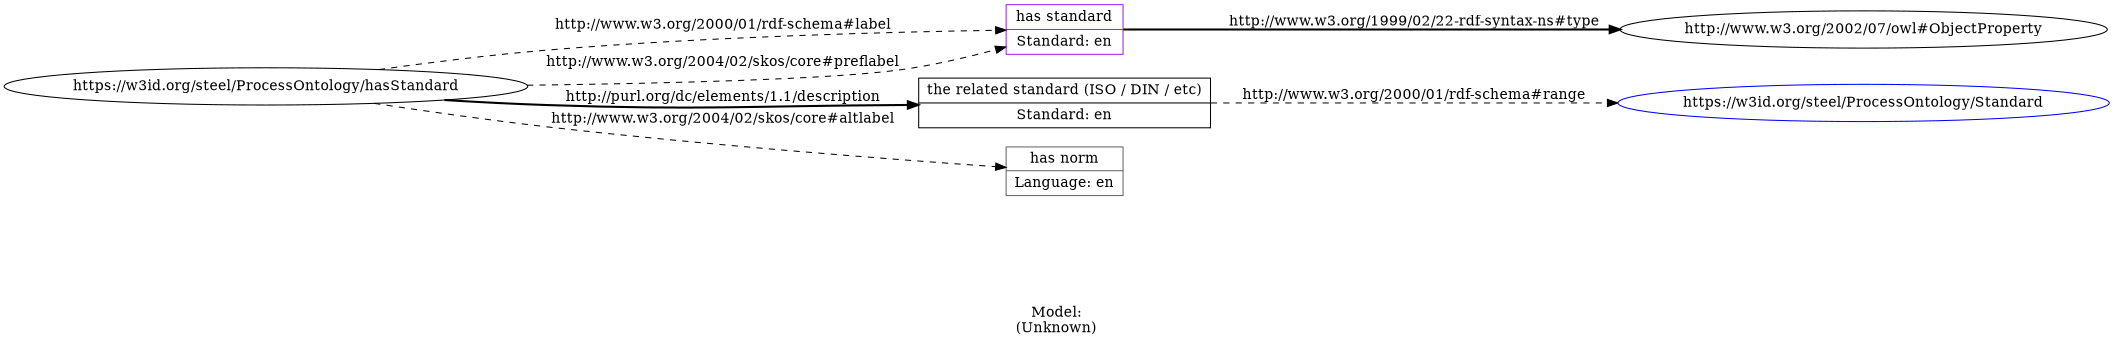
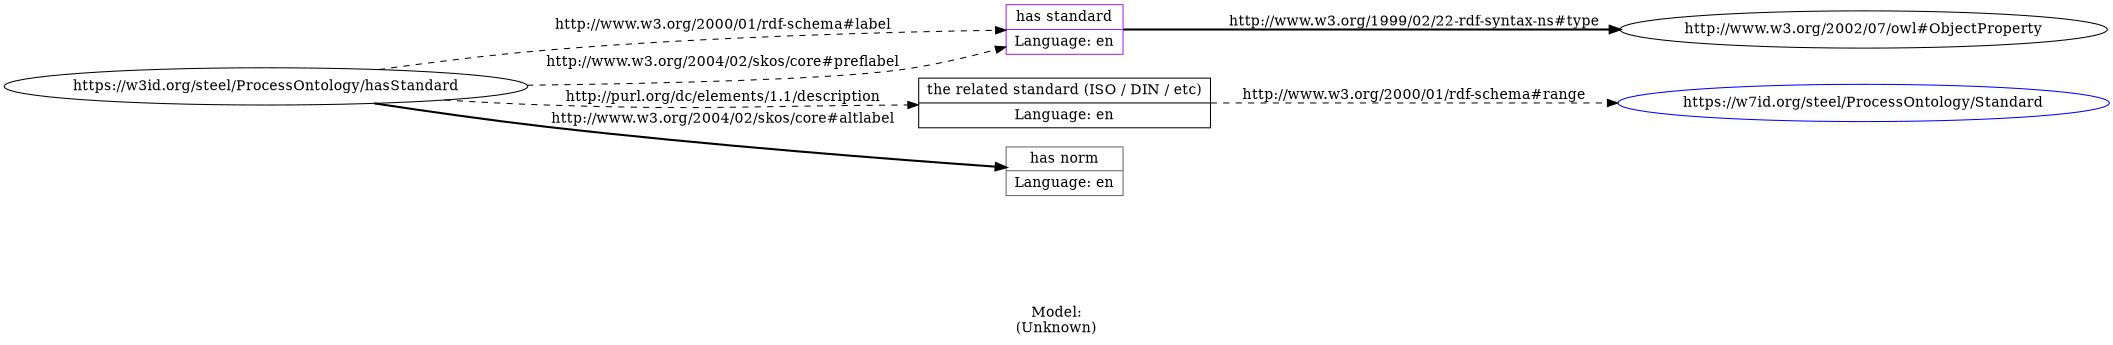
node "has standard": text "Standard: en" -> "Language: en"
node "https://w3id.org/steel/ProcessOntology/Standard": label "https://w3id.org/steel/ProcessOntology/Standard" -> "https://w7id.org/steel/ProcessOntology/Standard"
edge "https://w3id.org/steel/ProcessOntology/hasStandard" -> "the related standard (ISO / DIN / etc)": style bold -> dashed
node "the related standard (ISO / DIN / etc)": text "Standard: en" -> "Language: en"
edge "https://w3id.org/steel/ProcessOntology/hasStandard" -> "has norm": style dashed -> bold
